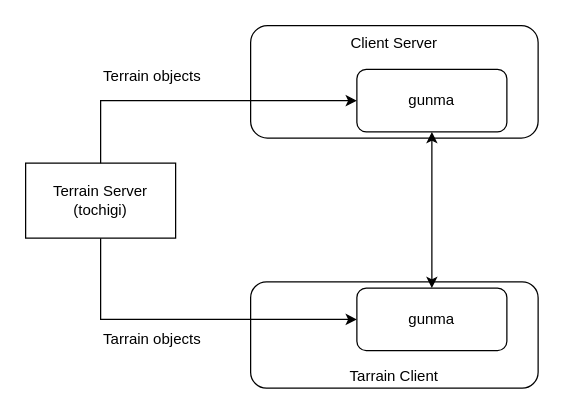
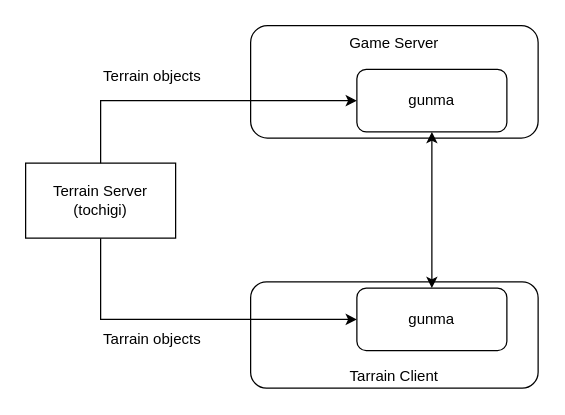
node "Client Server": label "Client Server" -> "Game Server"
